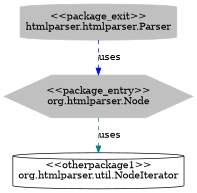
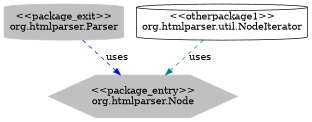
node "<<package_exit>> htmlparser.htmlparser.Parser": label "<<package_exit>> htmlparser.htmlparser.Parser" -> "<<package_exit>> org.htmlparser.Parser"
edge "<<package_entry>> org.htmlparser.Node" -> "<<otherpackage1>> org.htmlparser.util.NodeIterator": reversed
